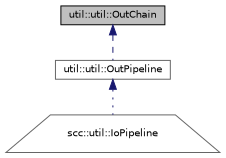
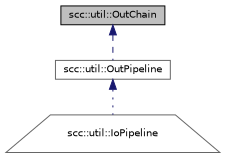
node "util::util::OutChain": label "util::util::OutChain" -> "scc::util::OutChain"
node "util::util::OutPipeline": label "util::util::OutPipeline" -> "scc::util::OutPipeline"
